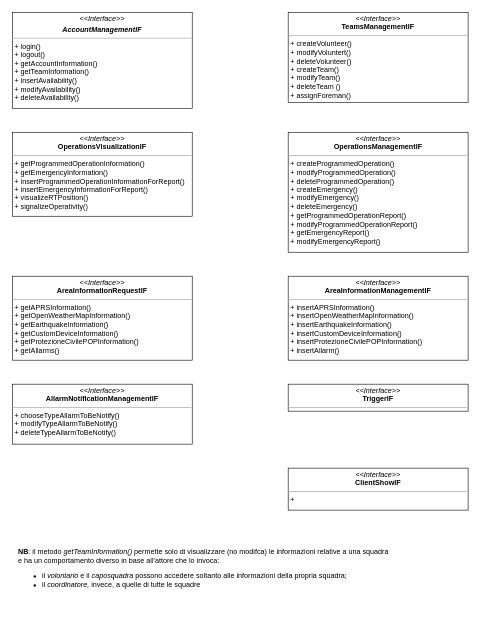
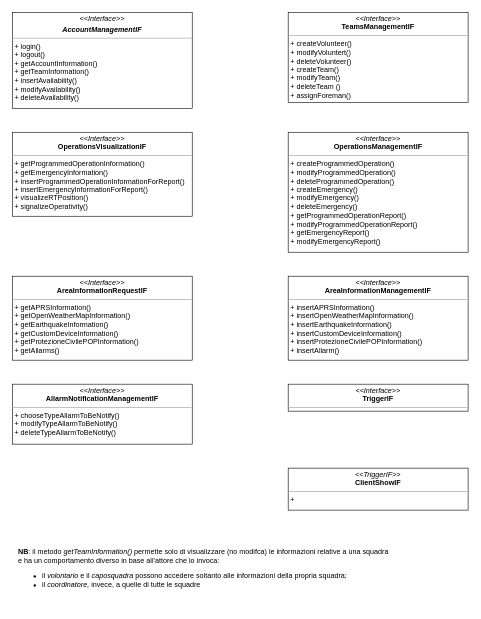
node "<<Interface>> ClientShowIF +": label "<<Interface>> ClientShowIF +" -> "<<TriggerIF>> ClientShowIF +"
